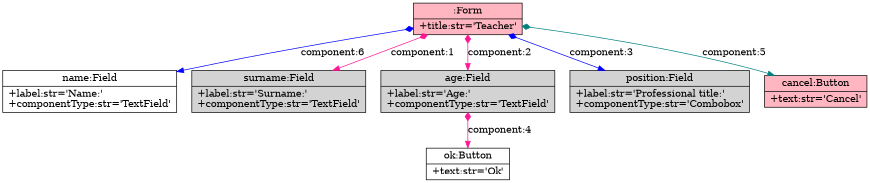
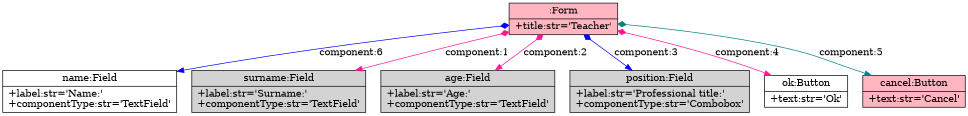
edge "age:Field" -- "ok:Button": now ":Form" -- "ok:Button"
